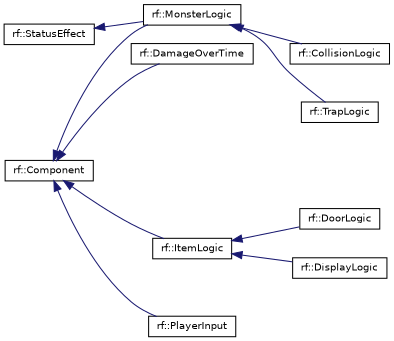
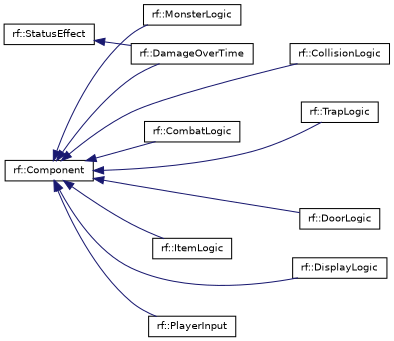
edge "rf::MonsterLogic" -> "rf::StatusEffect": now "rf::DamageOverTime" -> "rf::StatusEffect"
edge "rf::CollisionLogic" -> "rf::MonsterLogic": now "rf::CollisionLogic" -> "rf::Component"
edge "rf::TrapLogic" -> "rf::MonsterLogic": now "rf::TrapLogic" -> "rf::Component"
node "rf::CombatLogic": added
edge "rf::DoorLogic" -> "rf::ItemLogic": now "rf::DoorLogic" -> "rf::Component"
edge "rf::DisplayLogic" -> "rf::ItemLogic": now "rf::DisplayLogic" -> "rf::Component"
